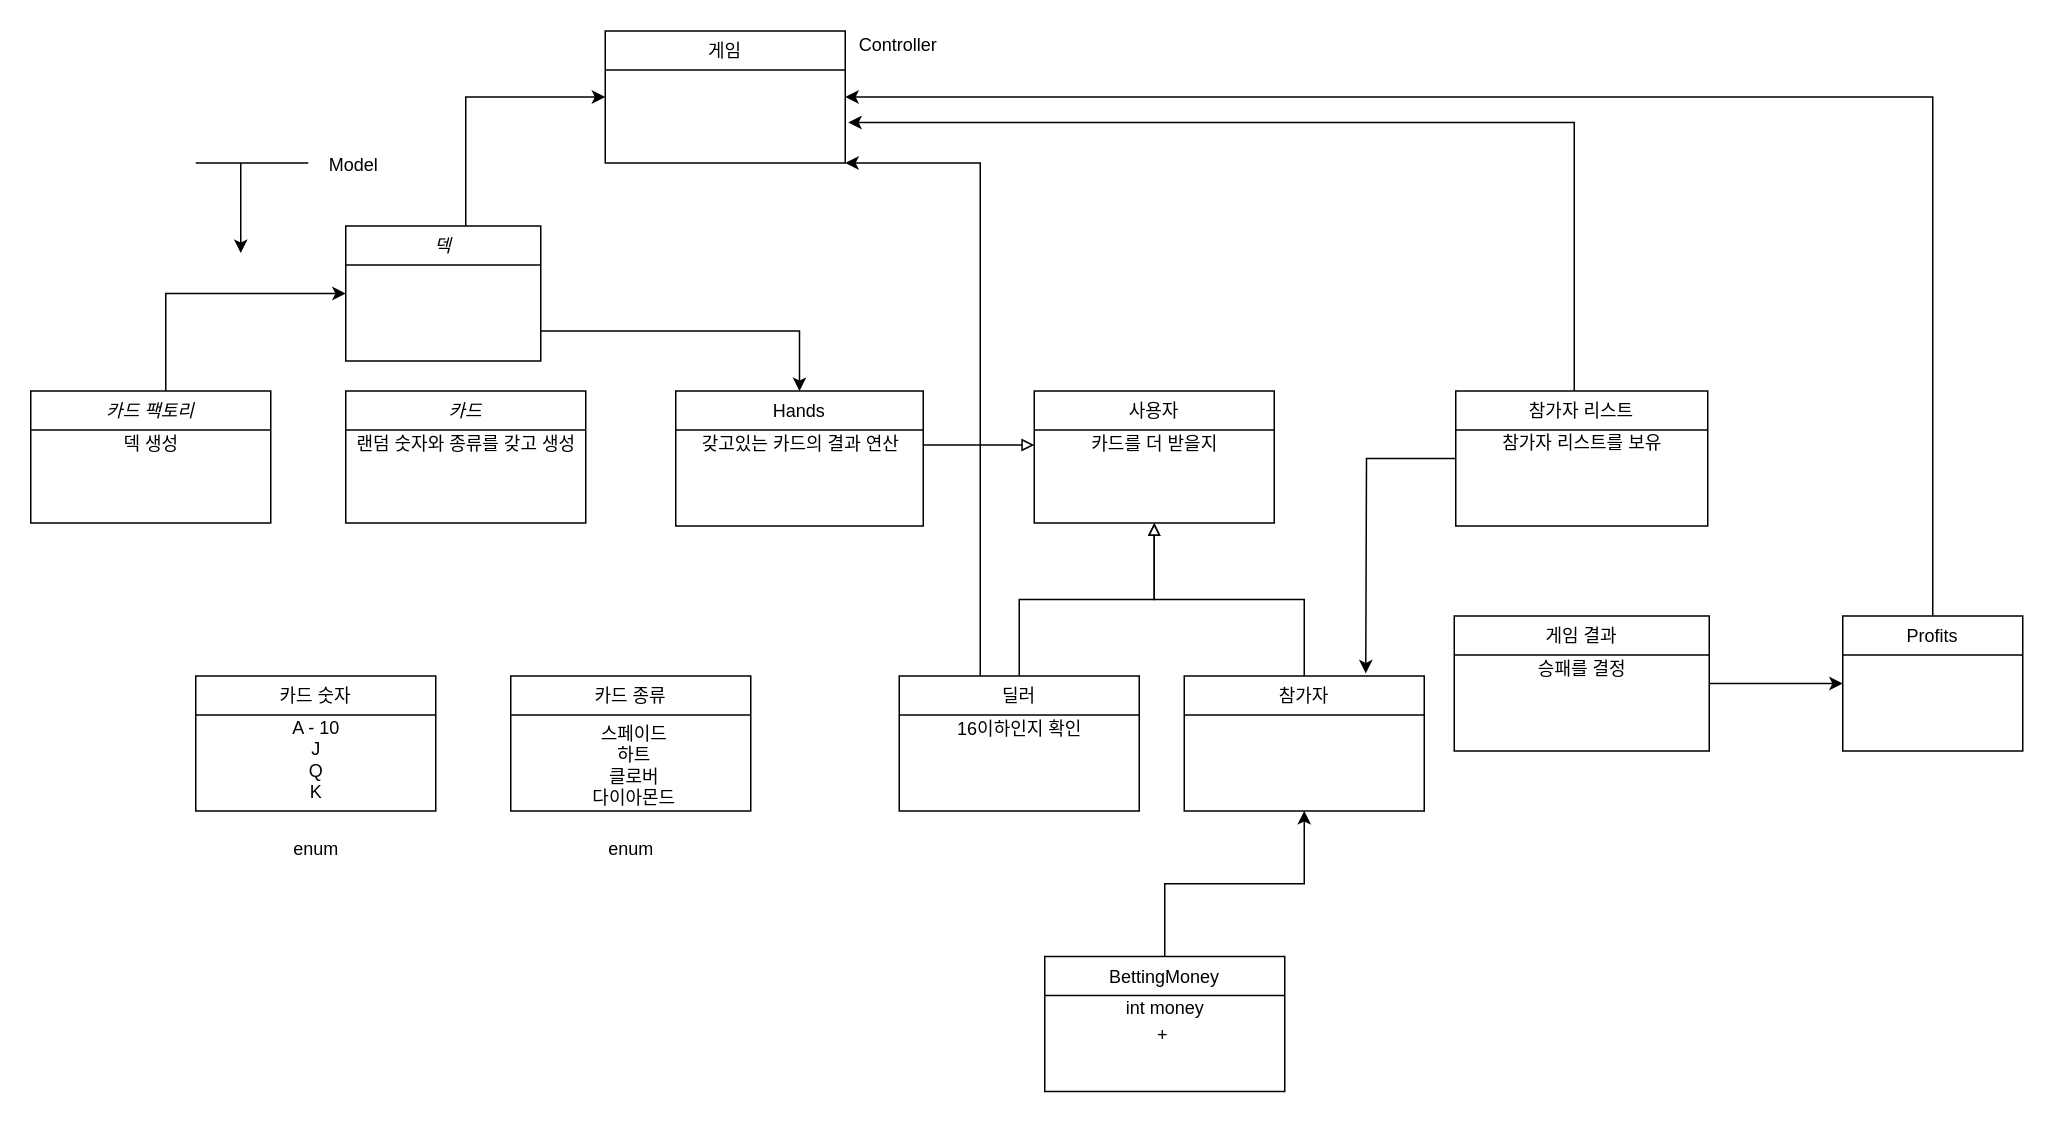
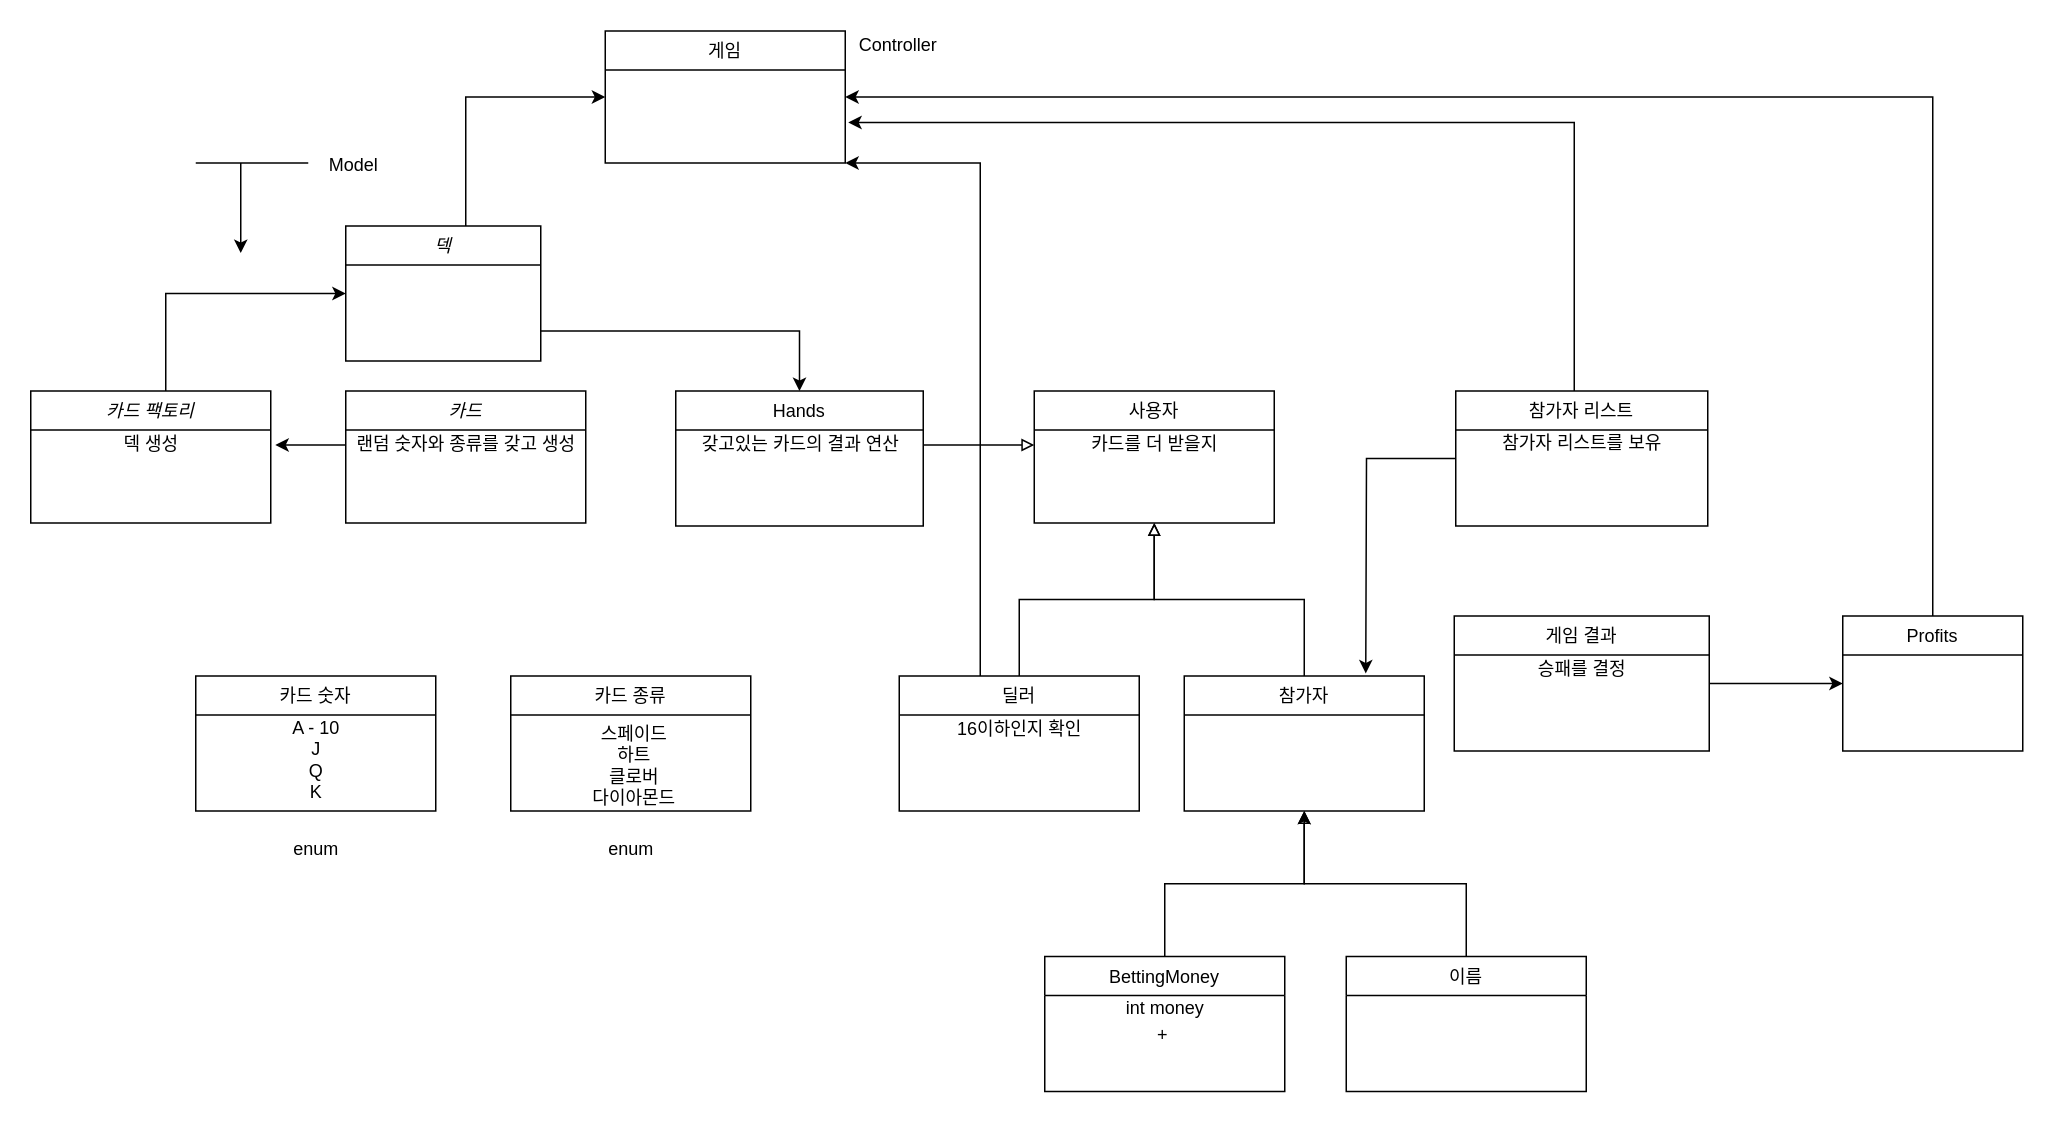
edge "랜덤 숫자와 종류를 갖고 생성" -> "덱 생성": added
edge "이름" -> "참가자": added
node "이름": added
